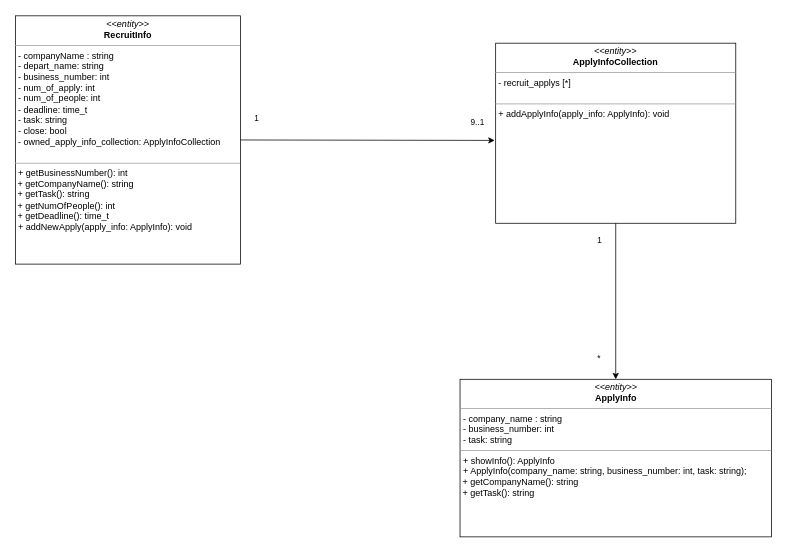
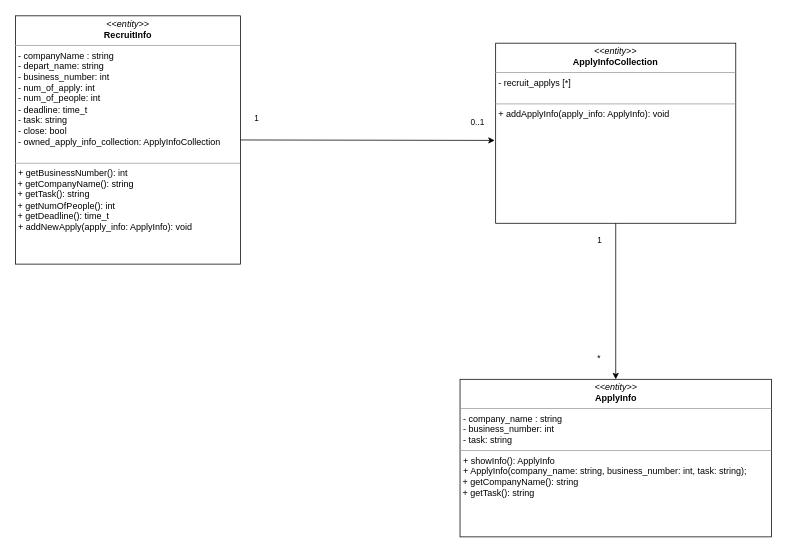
node "9..1": label "9..1" -> "0..1"
